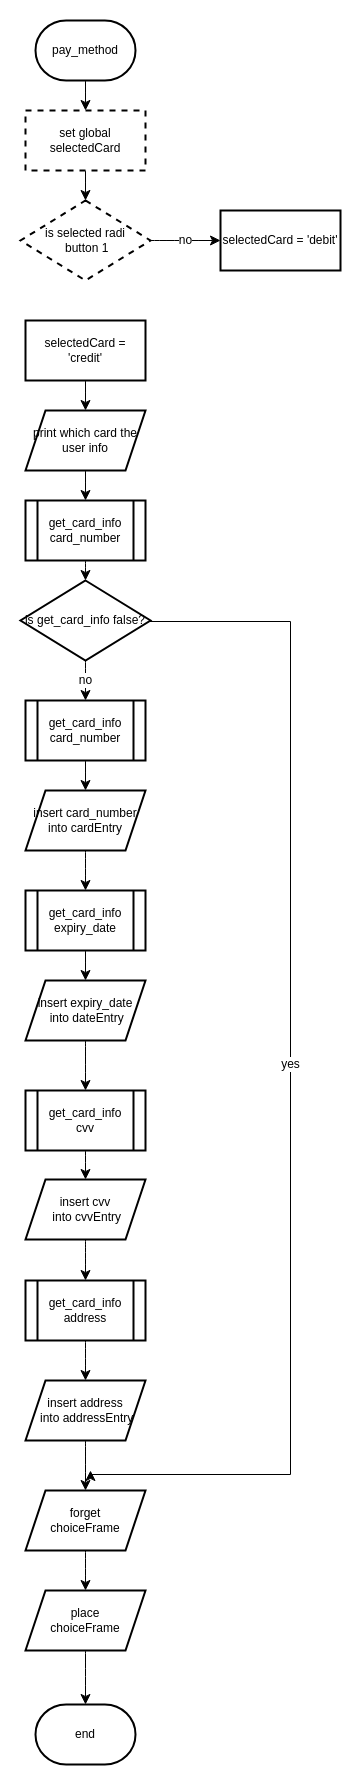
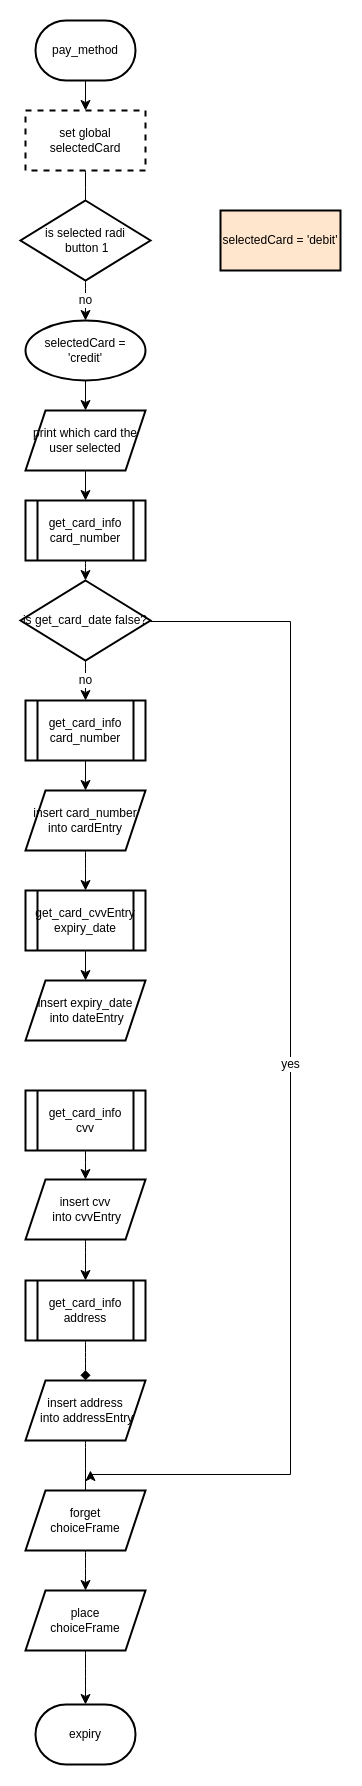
edge "set global selectedCard" -> "is selected radi button 1": arrowhead classic -> none
node "is selected radi button 1": style dashed -> solid
edge "is selected radi button 1" -> "selectedCard = 'debit'": now "is selected radi button 1" -> "selectedCard = 'credit'"
node "selectedCard = 'debit'": fillcolor #ffffff -> #ffe6cc
node "selectedCard = 'credit'": shape rectangle -> ellipse
node "print which card the user info": label "print which card the user info" -> "print which card the user selected"
node "is get_card_info false?": label "is get_card_info false?" -> "is get_card_date false?"
node "get_card_info expiry_date": label "get_card_info expiry_date" -> "get_card_cvvEntry expiry_date"
edge "insert expiry_date into dateEntry" -> "get_card_info cvv": removed
edge "get_card_info address" -> "insert address into addressEntry": arrowhead classic -> diamond
edge "insert address into addressEntry" -> "forget choiceFrame": arrowhead classic -> none
node "end": label "end" -> "expiry"
